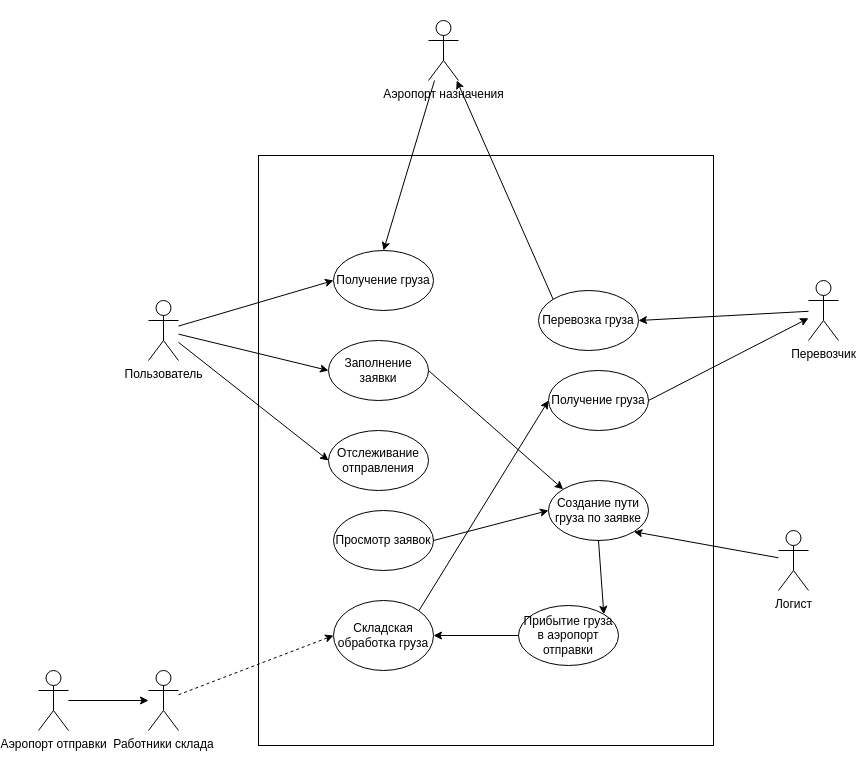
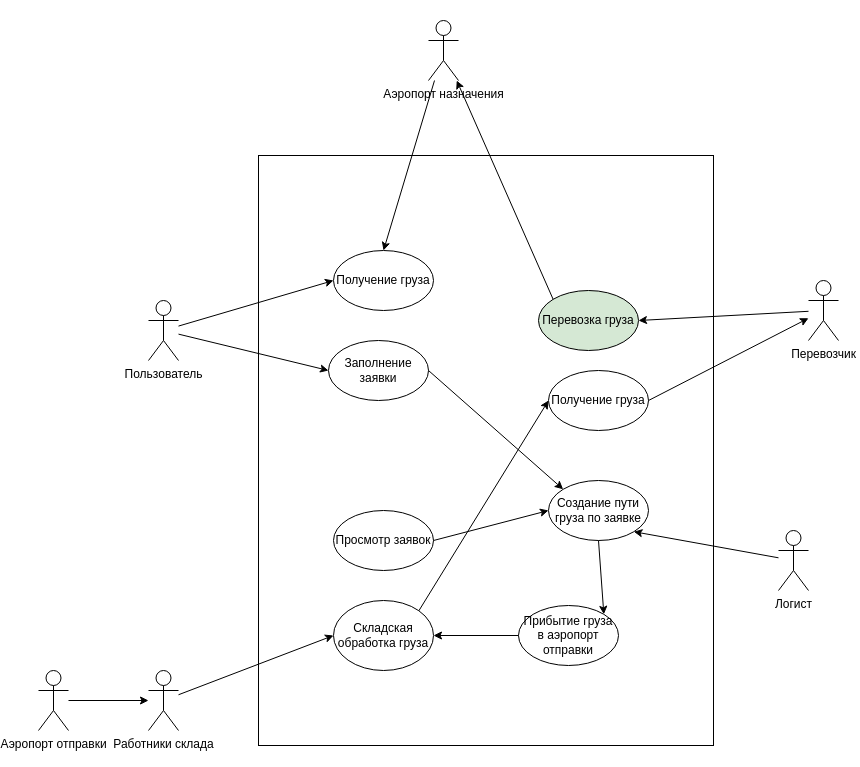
node "Перевозка груза": fillcolor #ffffff -> #d5e8d4
edge "Пользователь" -> "Отслеживание отправления": removed
node "Отслеживание отправления": removed
edge "Работники склада" -> "Складская обработка груза": style dashed -> solid
